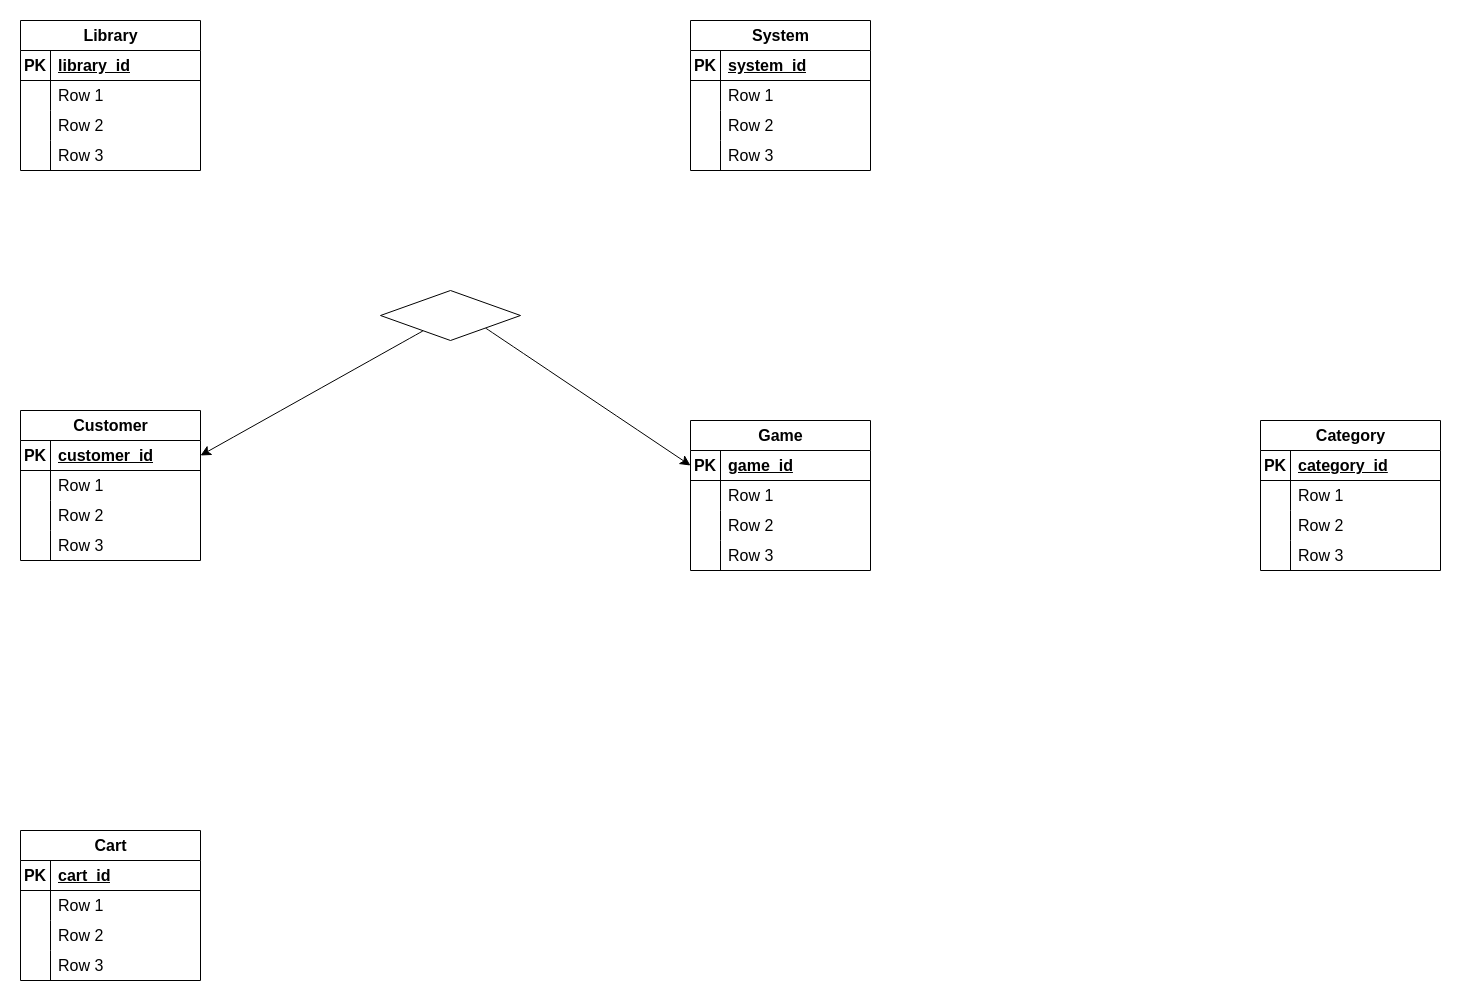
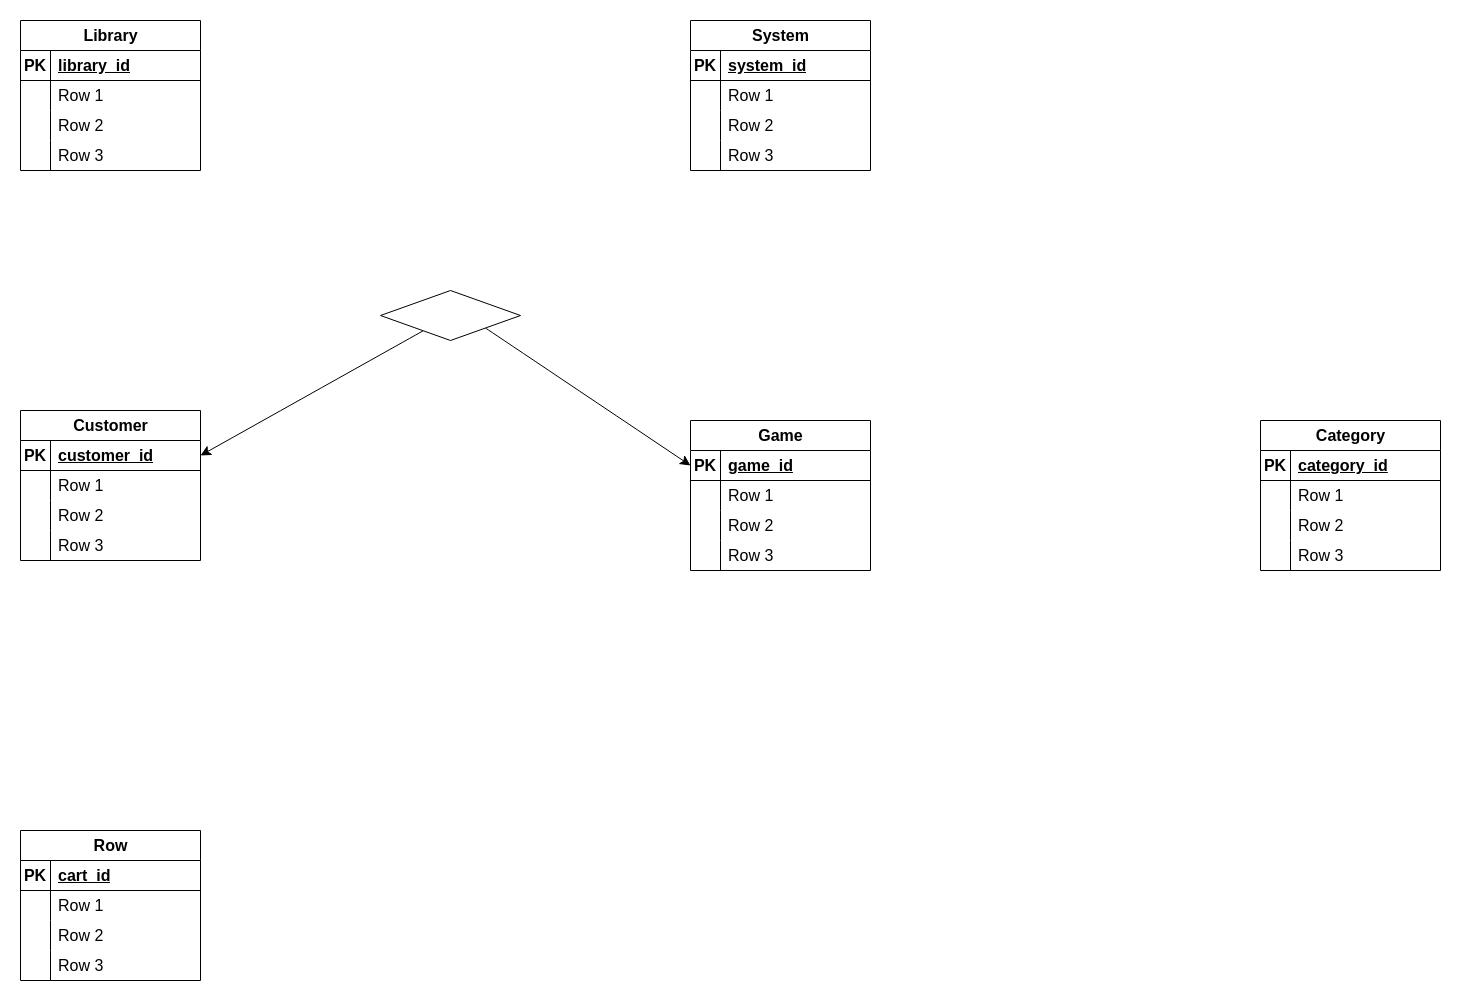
node "Cart": label "Cart" -> "Row"
